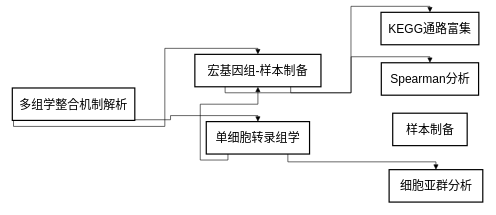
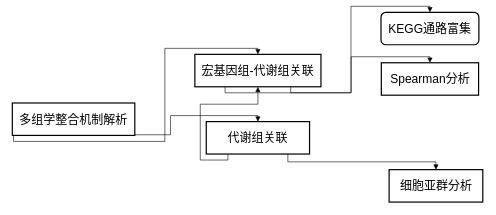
node "KEGG通路富集": shape rectangle -> rounded rectangle
node "宏基因组-样本制备": label "宏基因组-样本制备" -> "宏基因组-代谢组关联"
node "多组学整合机制解析": moved (74, 104) -> (74, 119)
node "样本制备": removed
node "单细胞转录组学": label "单细胞转录组学" -> "代谢组关联"
